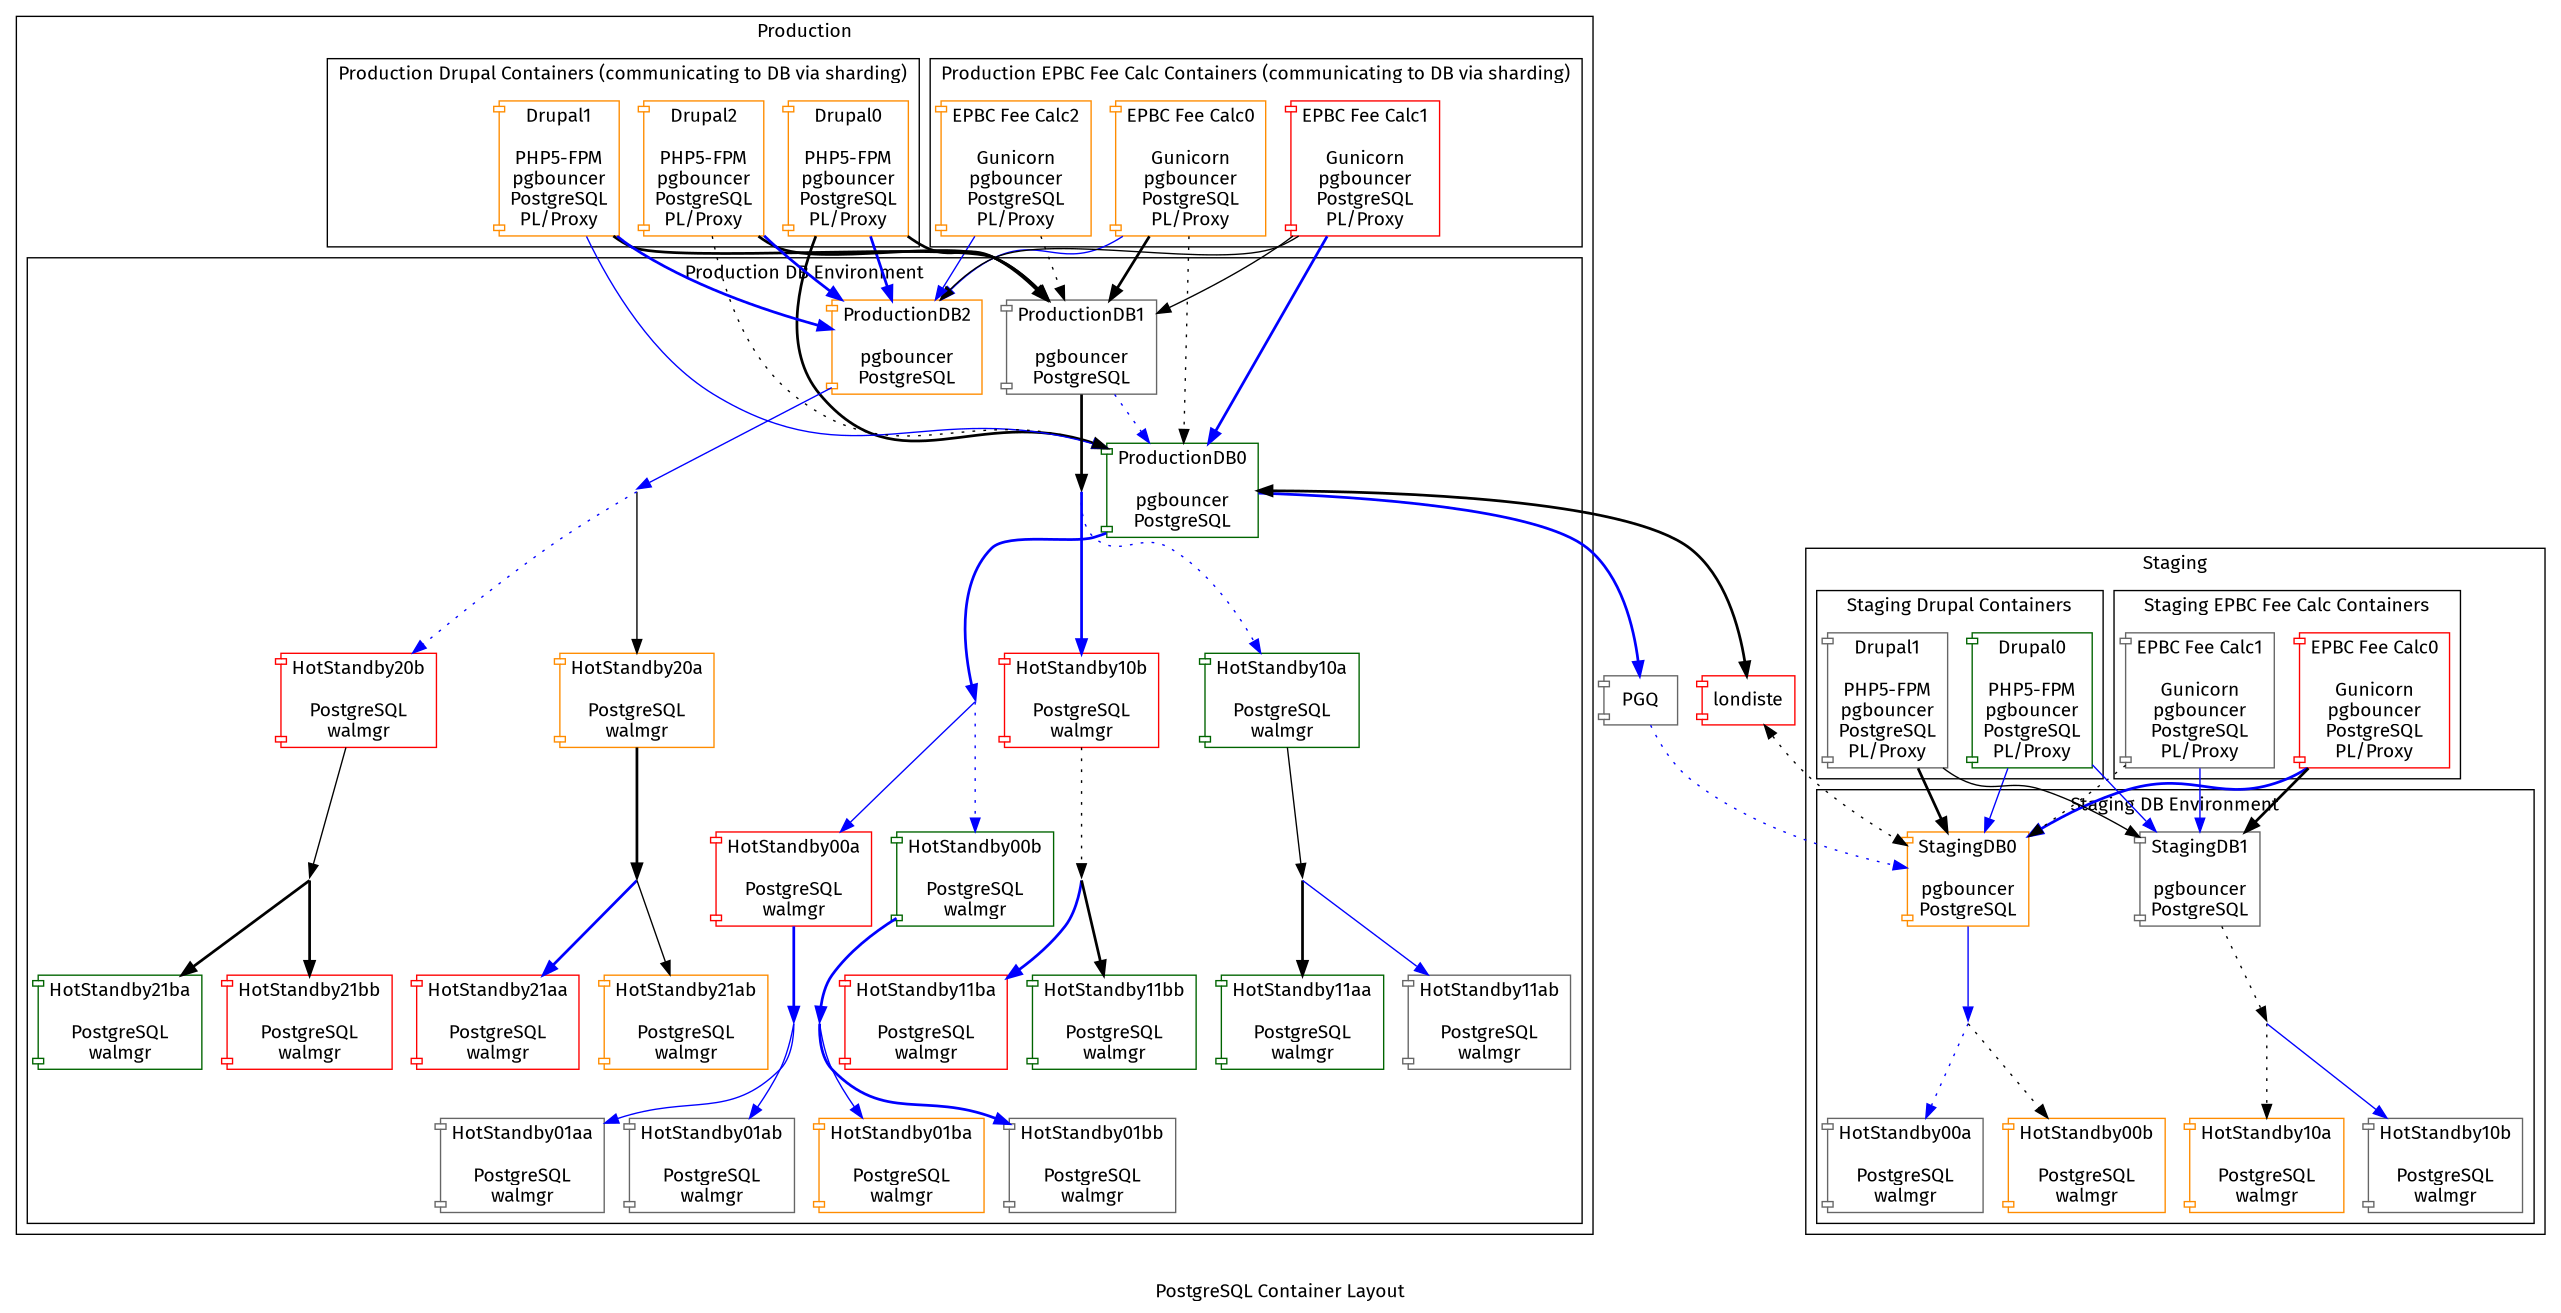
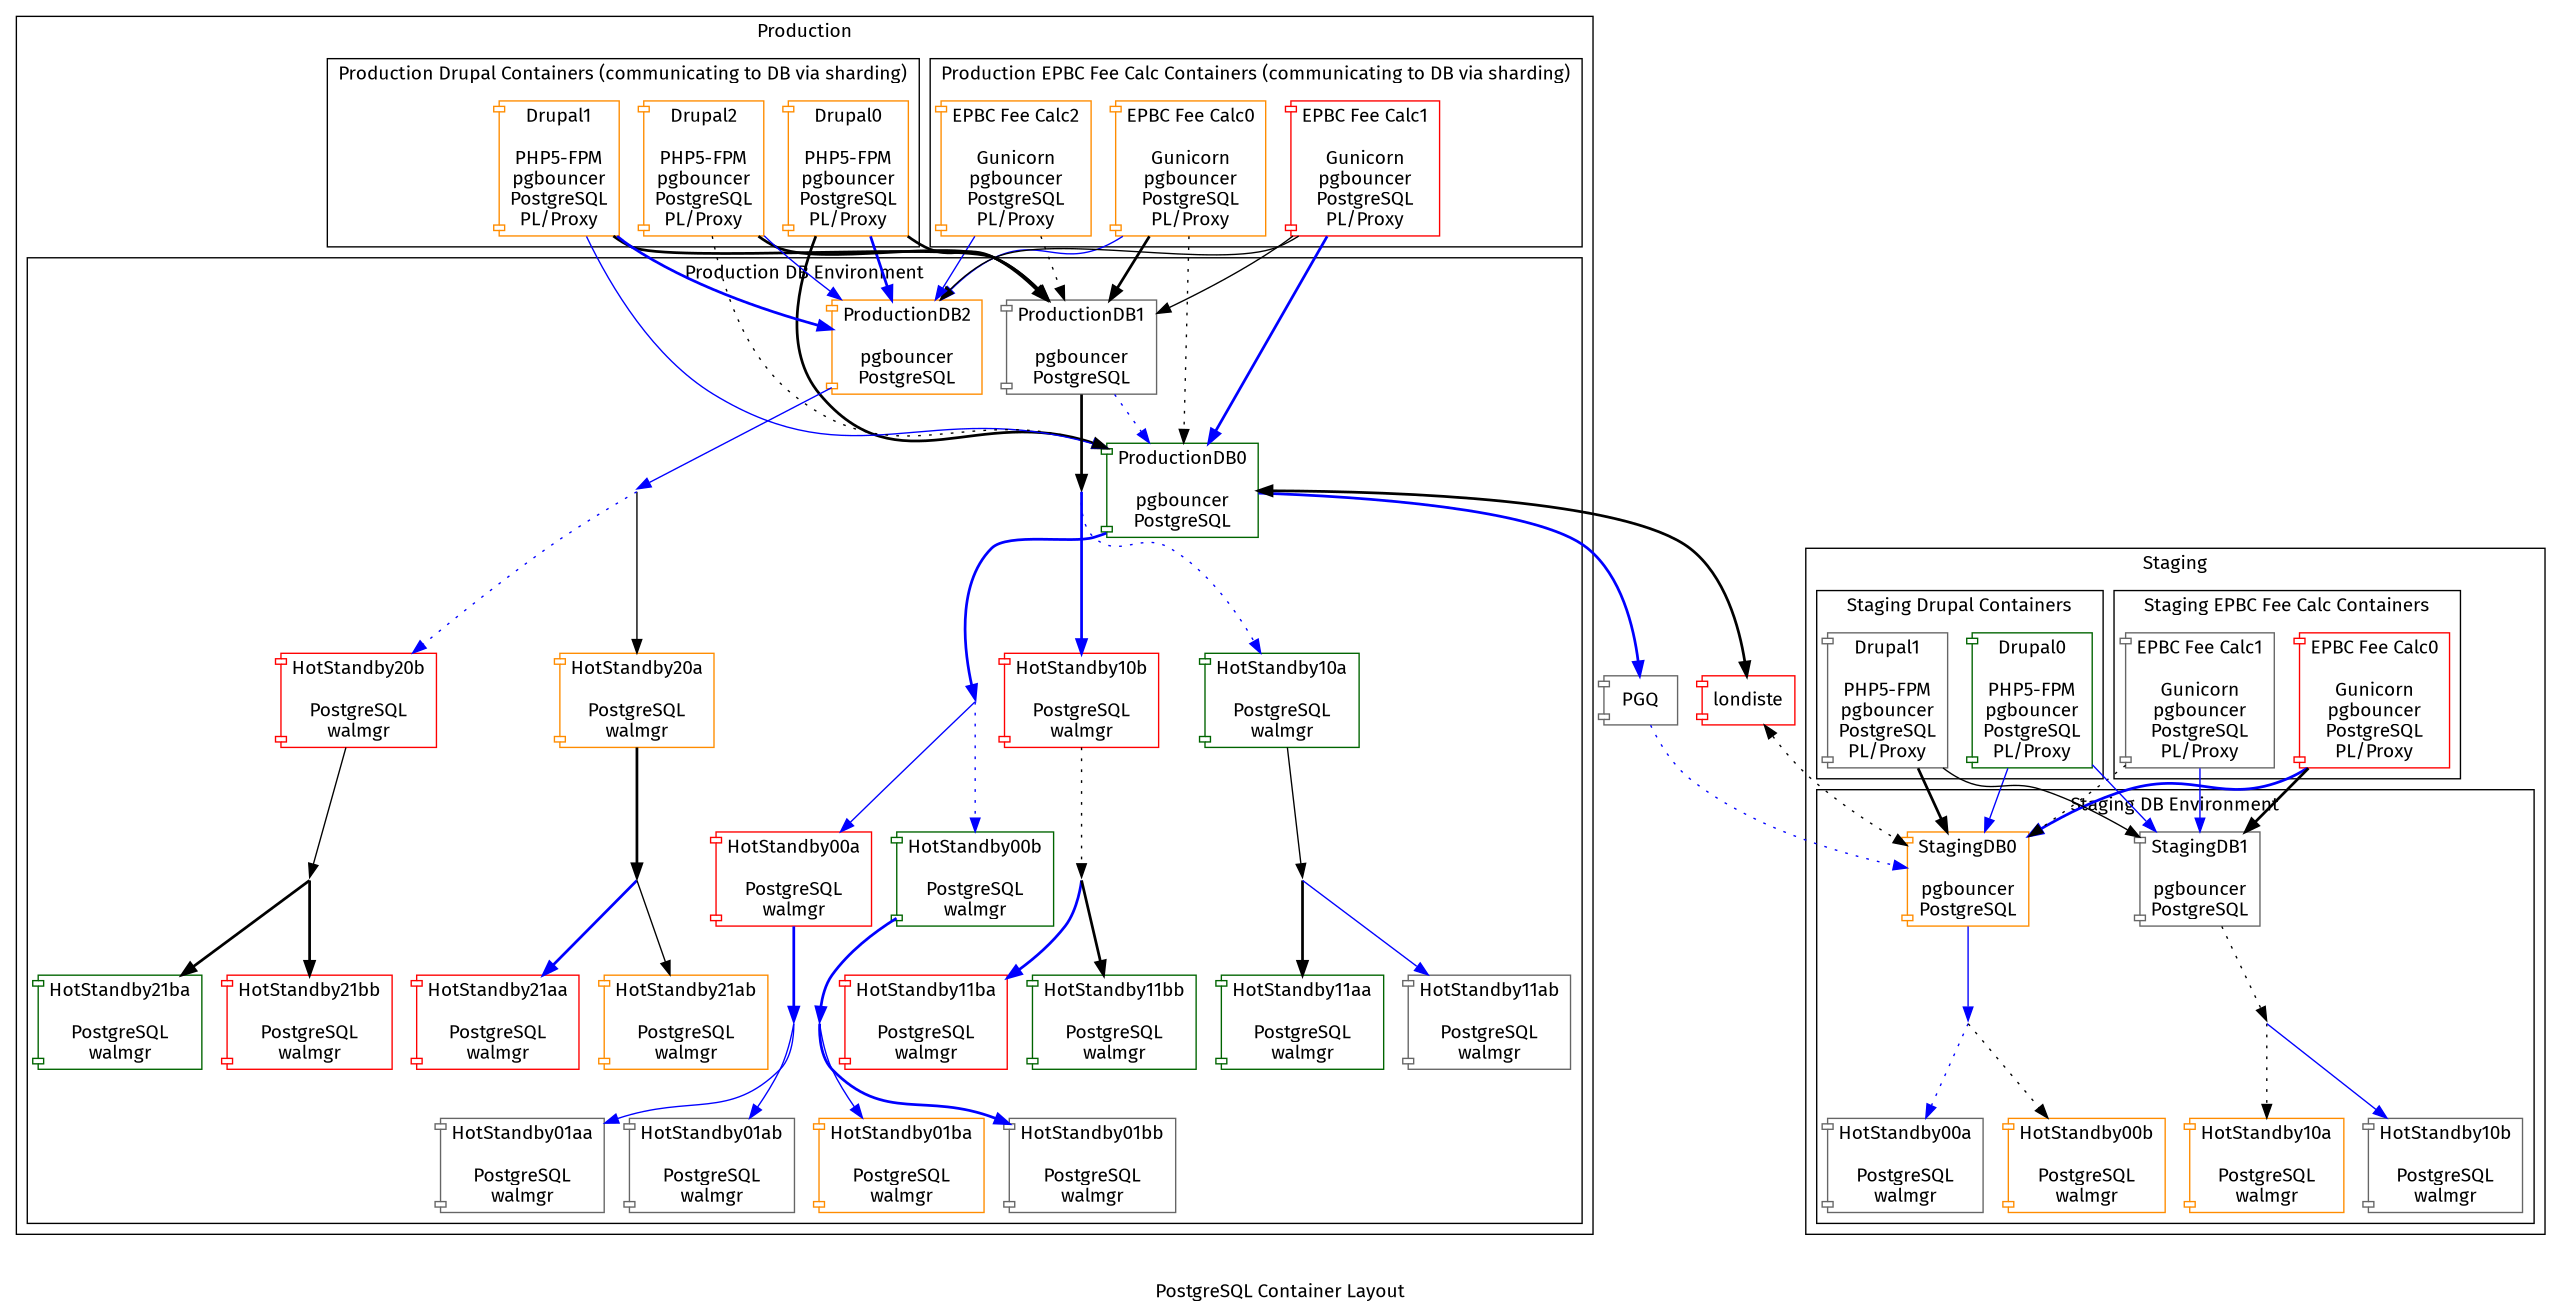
edge "Drupal2 PHP5-FPM pgbouncer PostgreSQL PL/Proxy" -> "ProductionDB2 pgbouncer PostgreSQL": style bold -> solid
